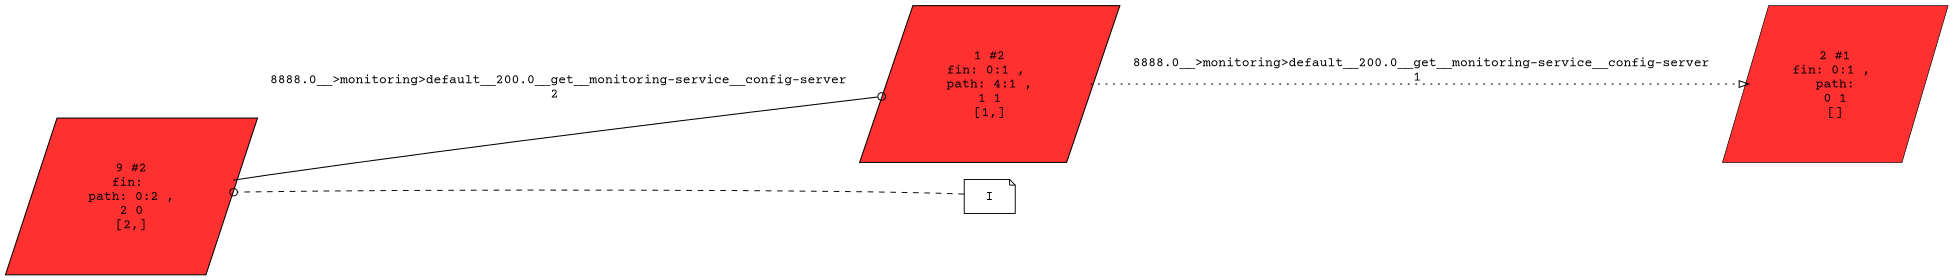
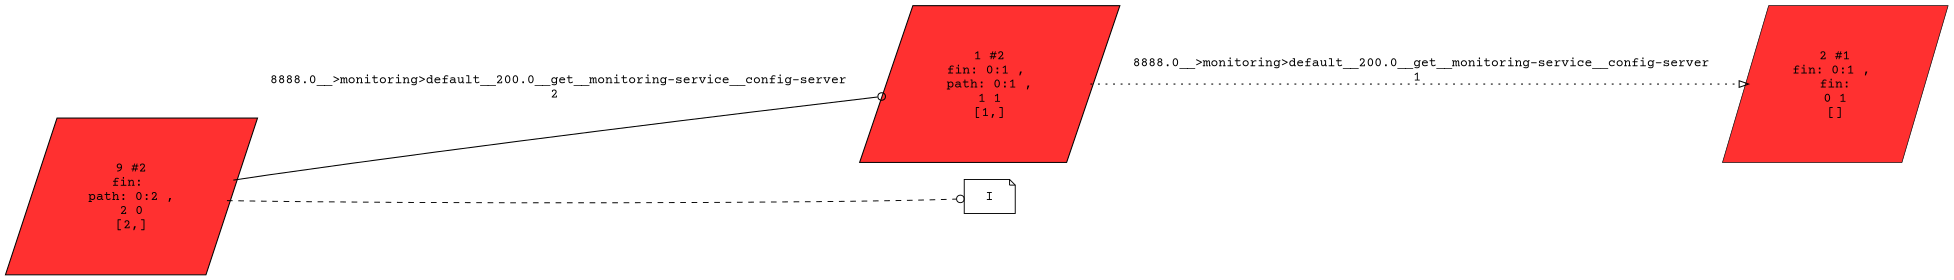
node "1 #2 fin: 0:1 , path: 4:1 , 1 1 [1,]": label "1 #2 fin: 0:1 , path: 4:1 , 1 1 [1,]" -> "1 #2 fin: 0:1 , path: 0:1 , 1 1 [1,]"
node "2 #1 fin: 0:1 , path: 0 1 []": label "2 #1 fin: 0:1 , path: 0 1 []" -> "2 #1 fin: 0:1 , fin: 0 1 []"
edge "I" -> "9 #2 fin: path: 0:2 , 2 0 [2,]": reversed
